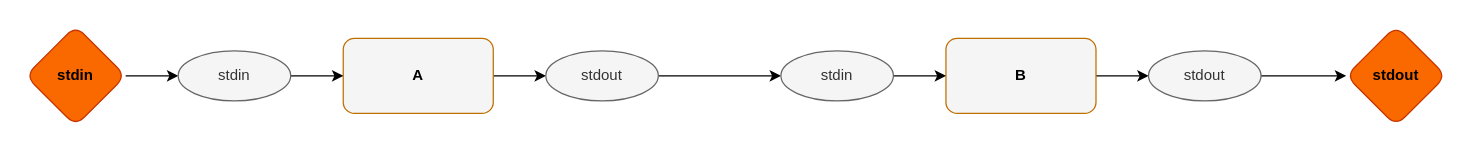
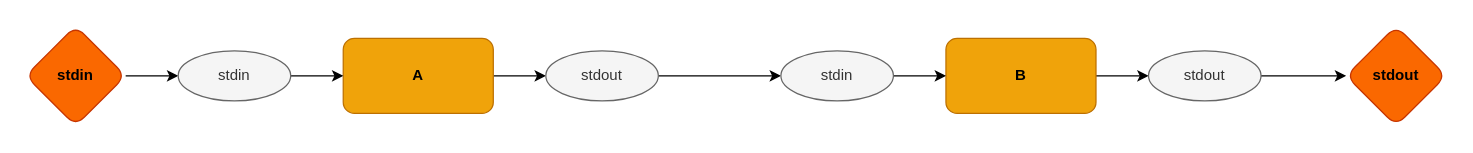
node "A": fillcolor #f5f5f5 -> #f0a30a
node "B": fillcolor #f5f5f5 -> #f0a30a
